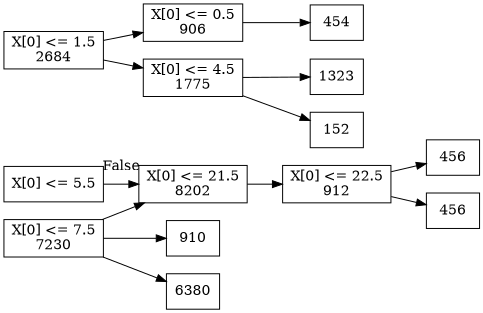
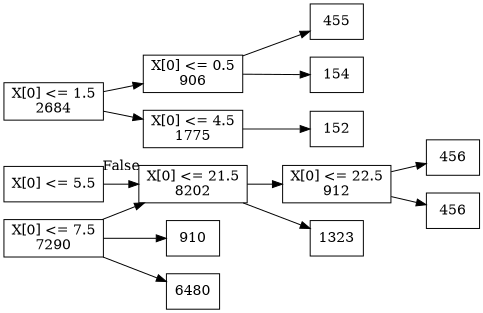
node "455": added
node "454": label "454" -> "154"
edge "X[0] <= 4.5 1775" -> "1323": now "X[0] <= 21.5 8202" -> "1323"
node "X[0] <= 7.5 7230": label "X[0] <= 7.5 7230" -> "X[0] <= 7.5 7290"
node "6380": label "6380" -> "6480"
